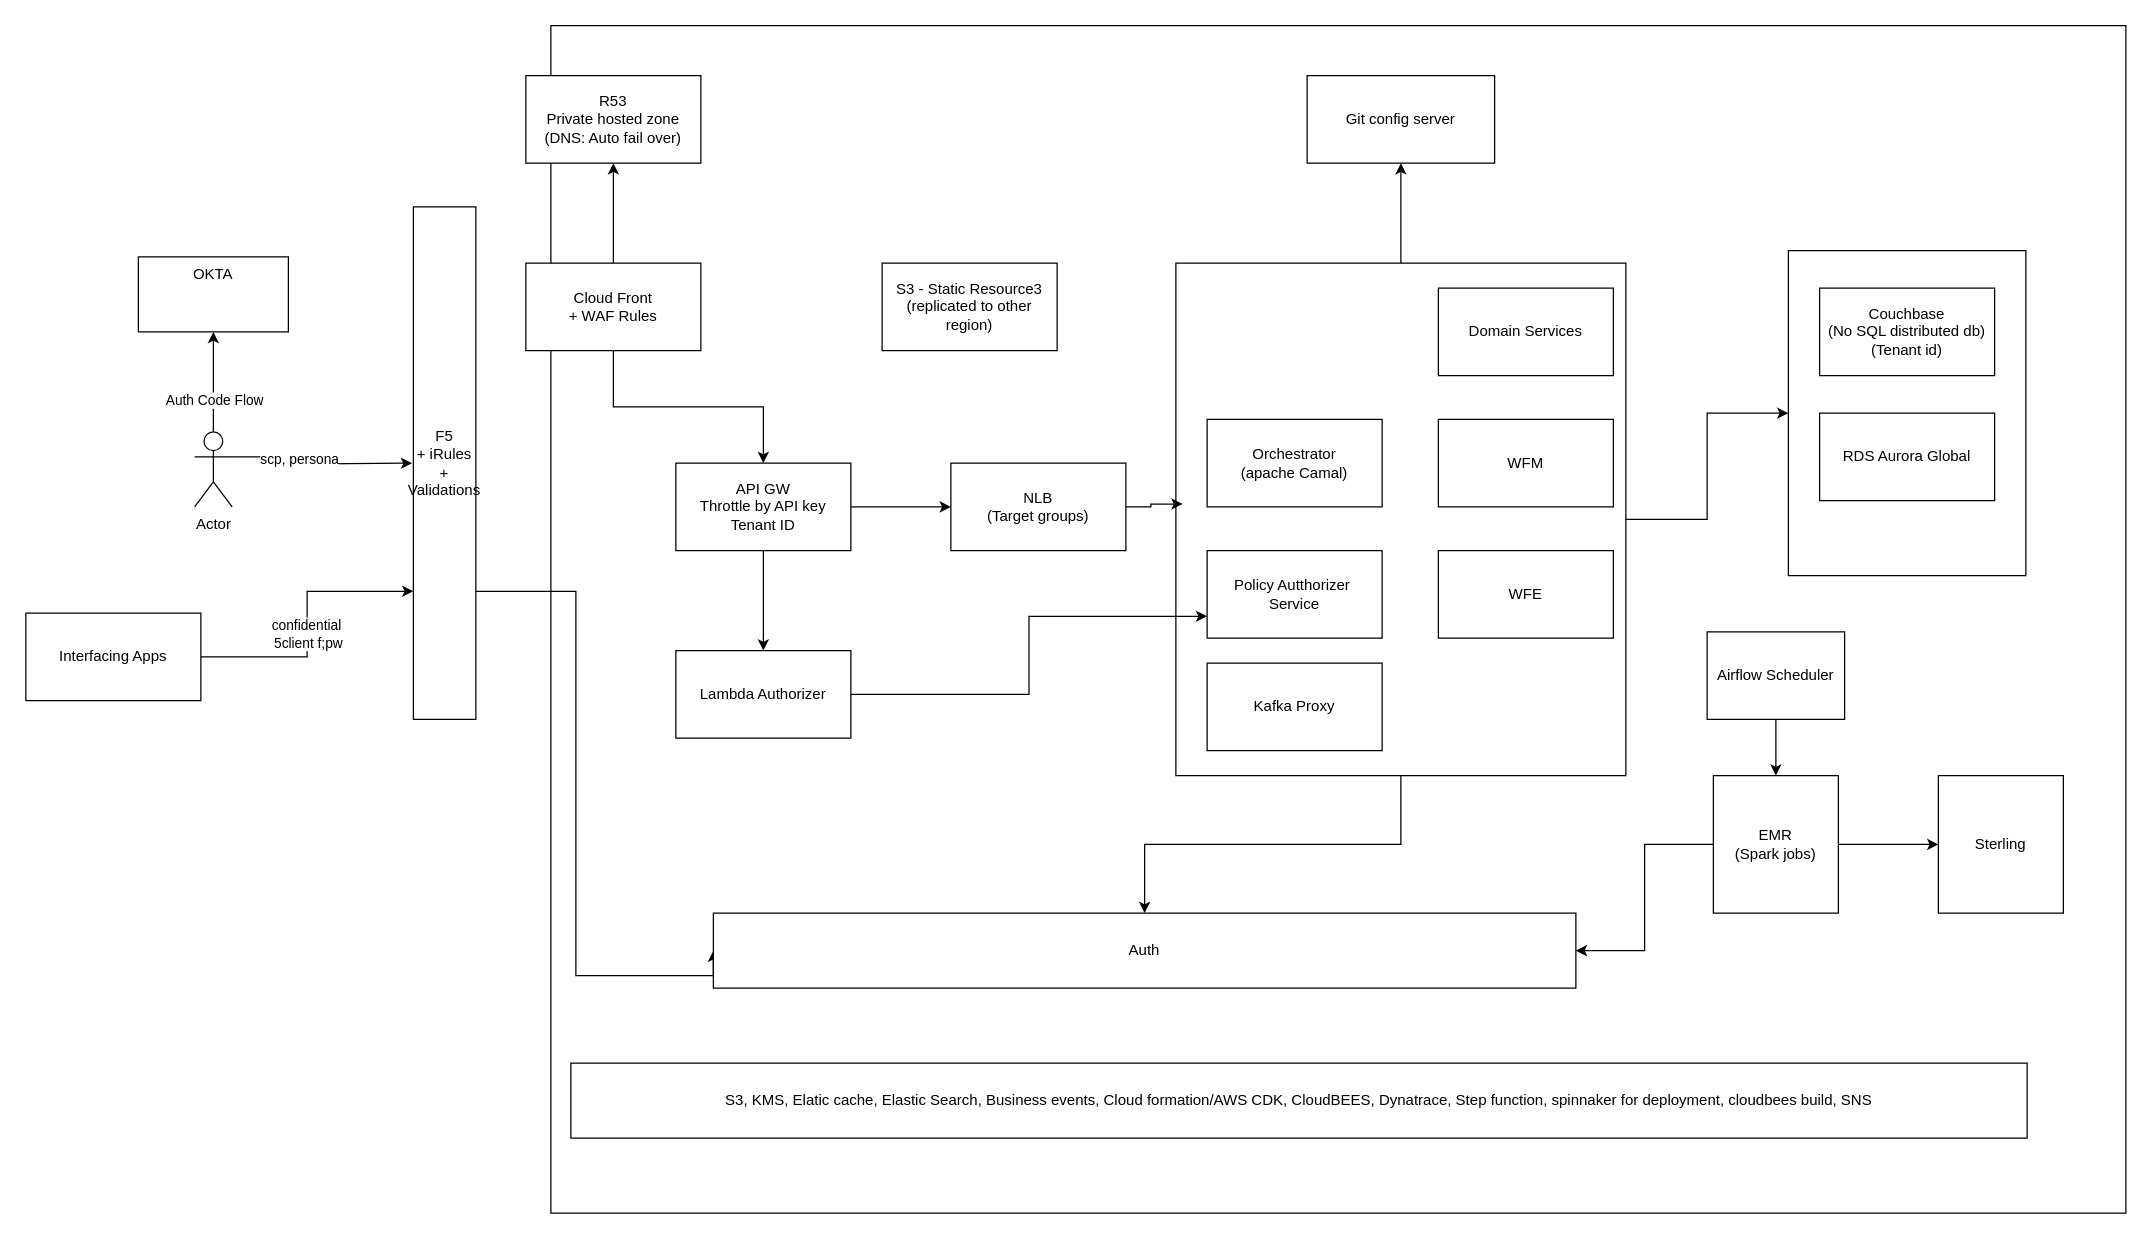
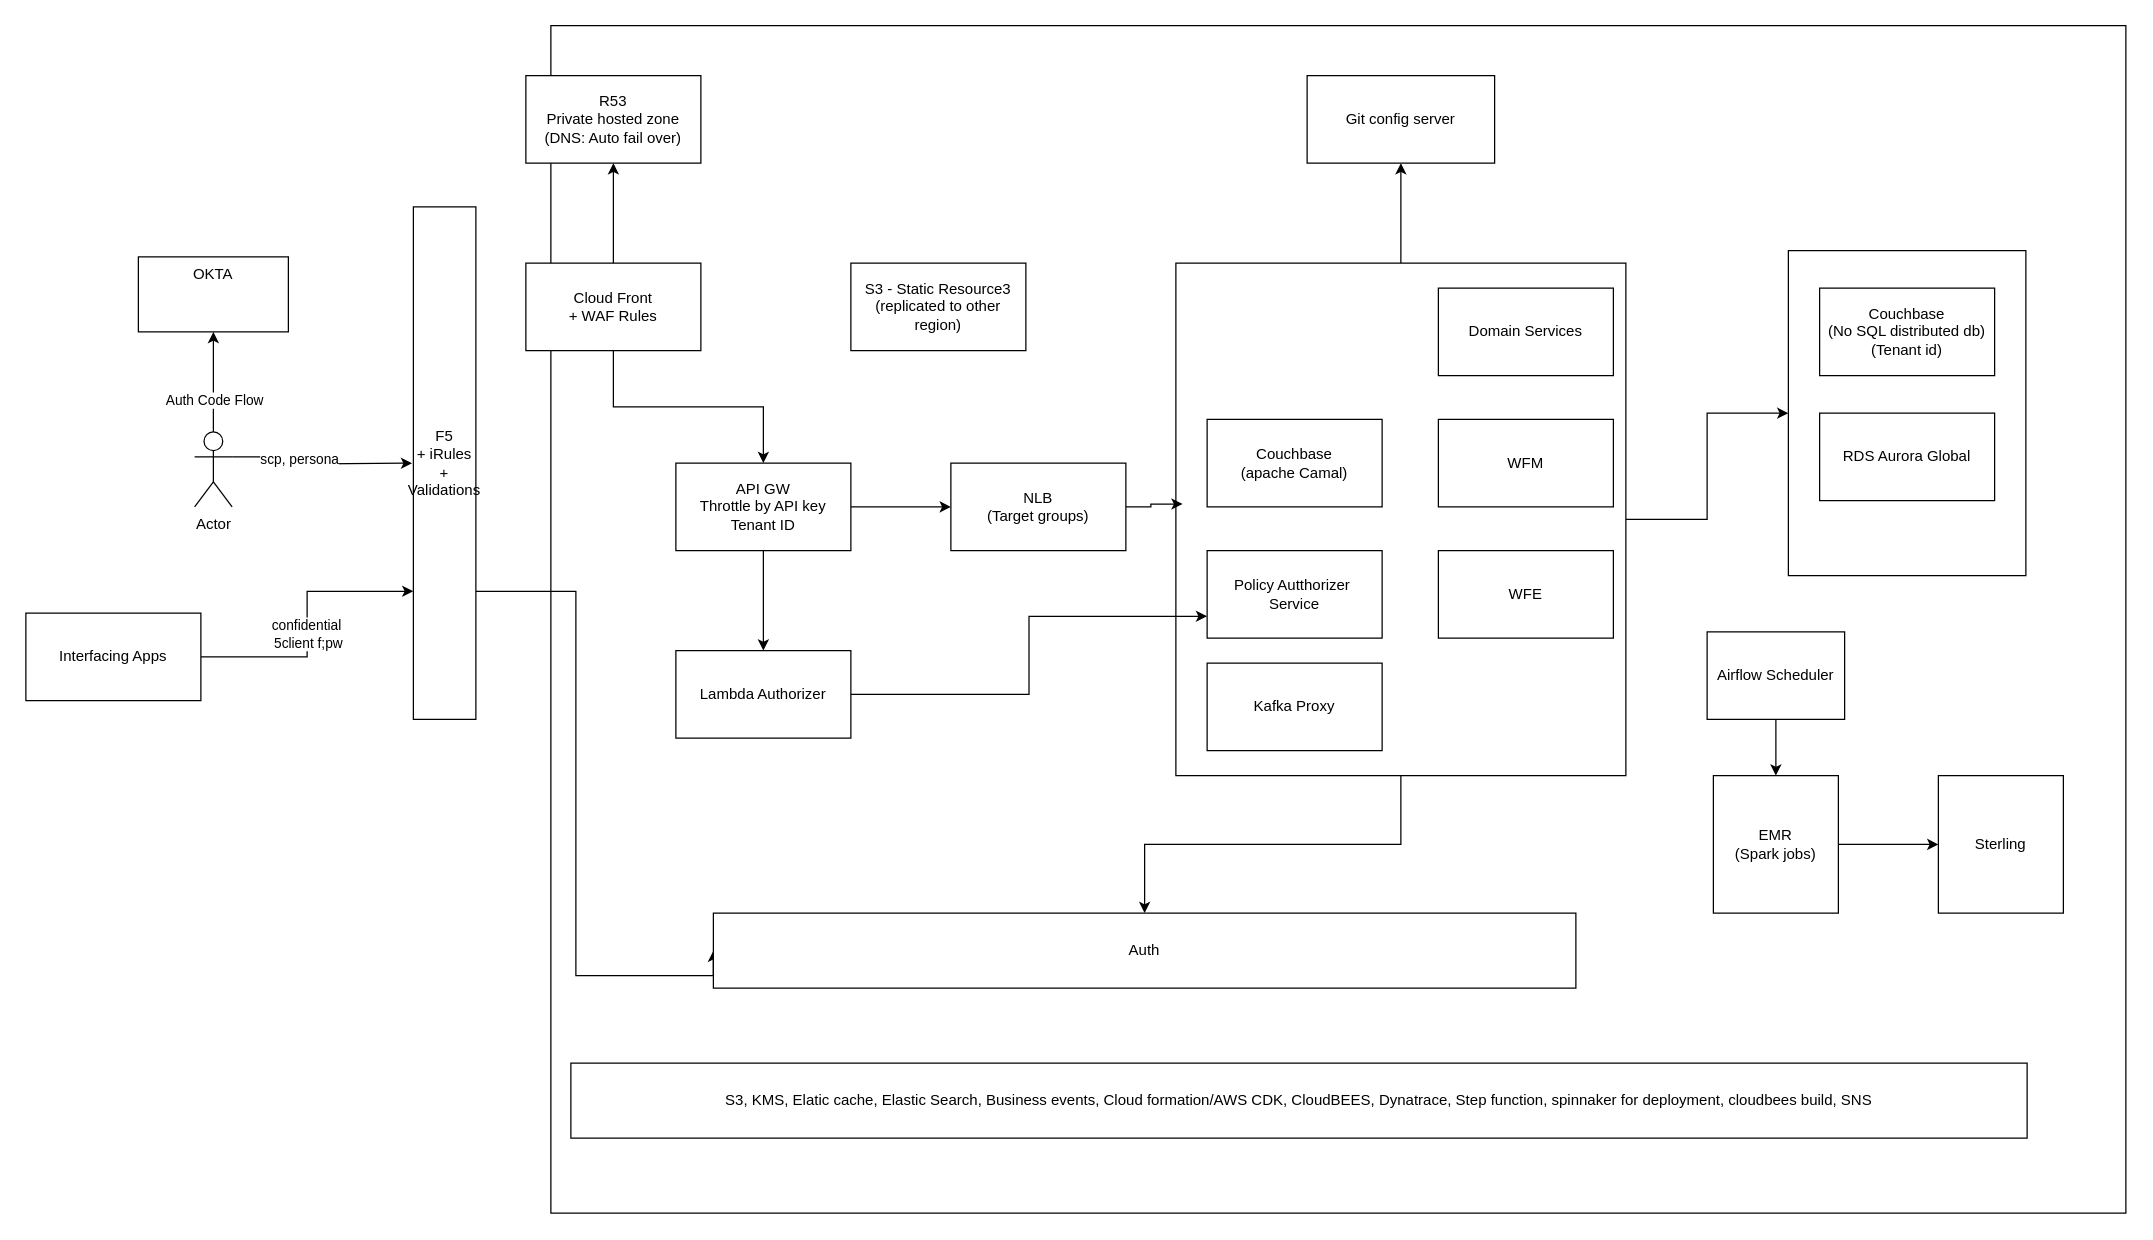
node "S3 - Static Resource3 (replicated to other region)": moved (969, 307) -> (938, 307)
node "Orchestrator (apache Camal)": label "Orchestrator (apache Camal)" -> "Couchbase (apache Camal)"
edge "EMR (Spark jobs)" -> "Auth": removed
